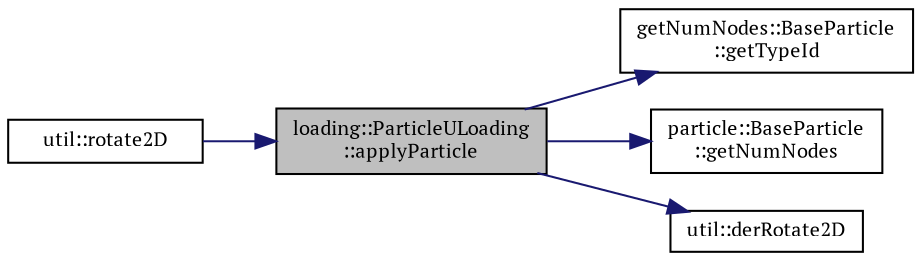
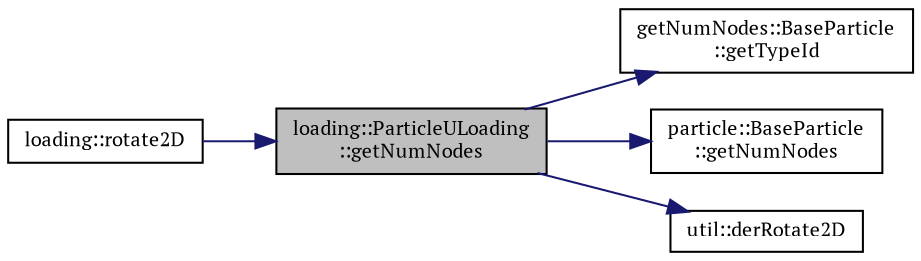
node "util::rotate2D": label "util::rotate2D" -> "loading::rotate2D"
node "loading::ParticleULoading ::applyParticle": label "loading::ParticleULoading ::applyParticle" -> "loading::ParticleULoading ::getNumNodes"
